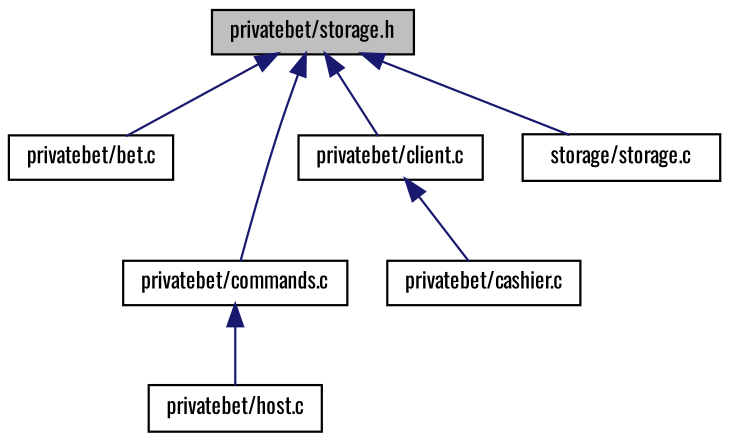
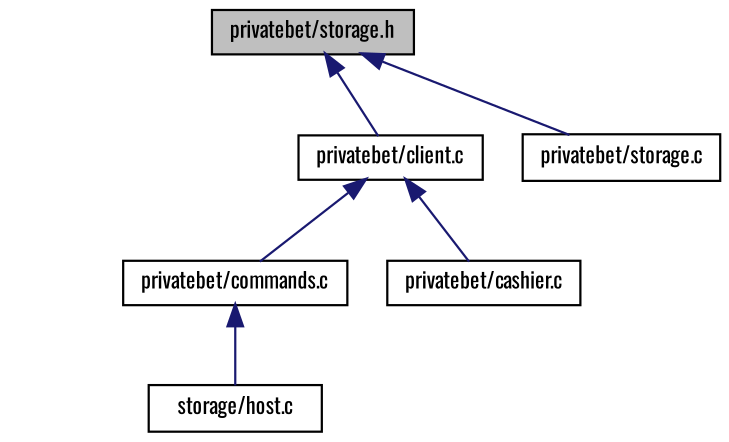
node "privatebet/bet.c": removed
node "storage/storage.c": label "storage/storage.c" -> "privatebet/storage.c"
edge "privatebet/commands.c" -> "privatebet/storage.h": now "privatebet/commands.c" -> "privatebet/client.c"
node "privatebet/host.c": label "privatebet/host.c" -> "storage/host.c"
